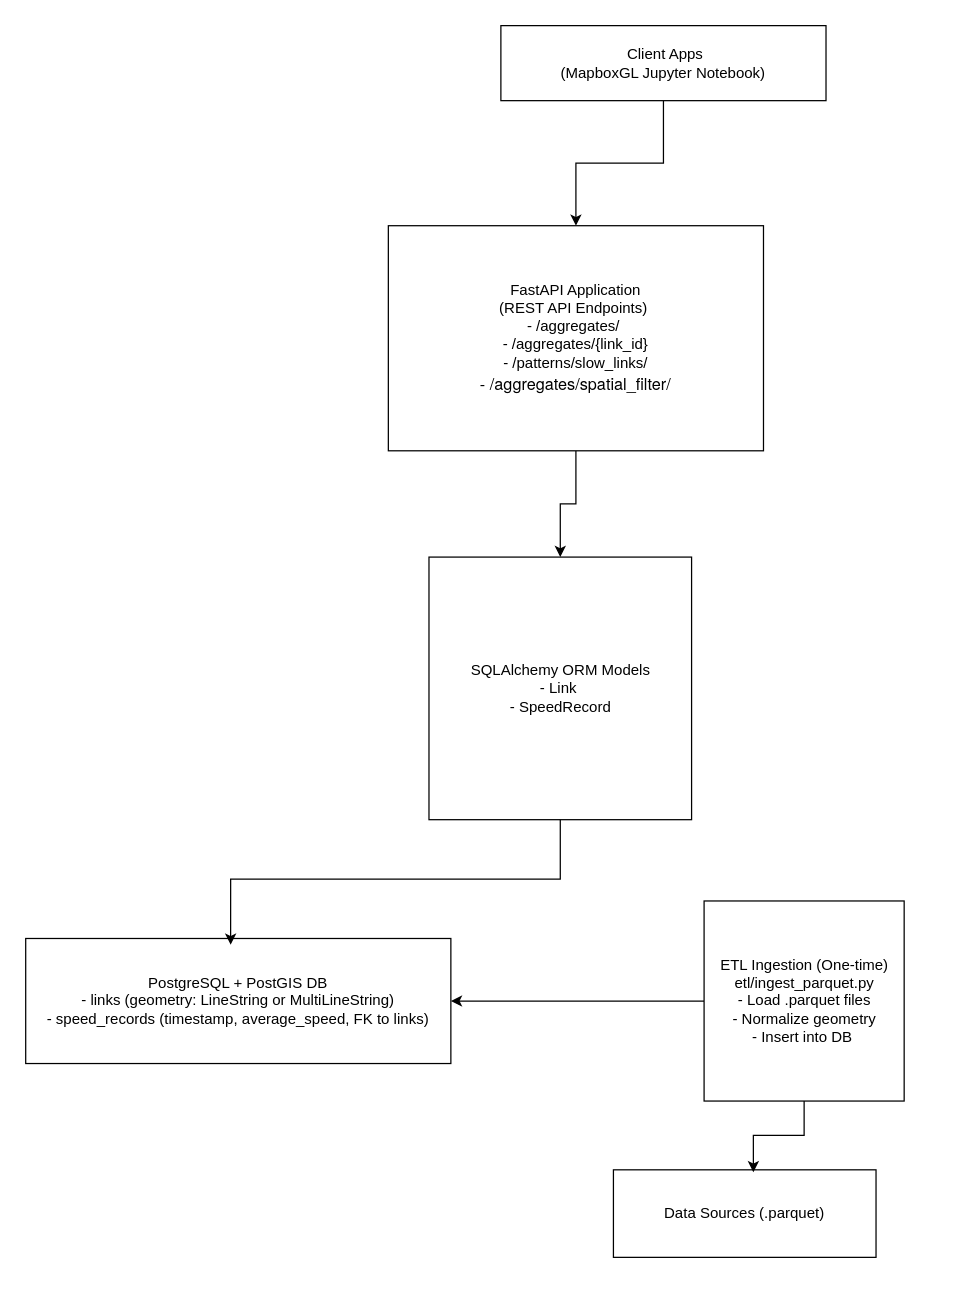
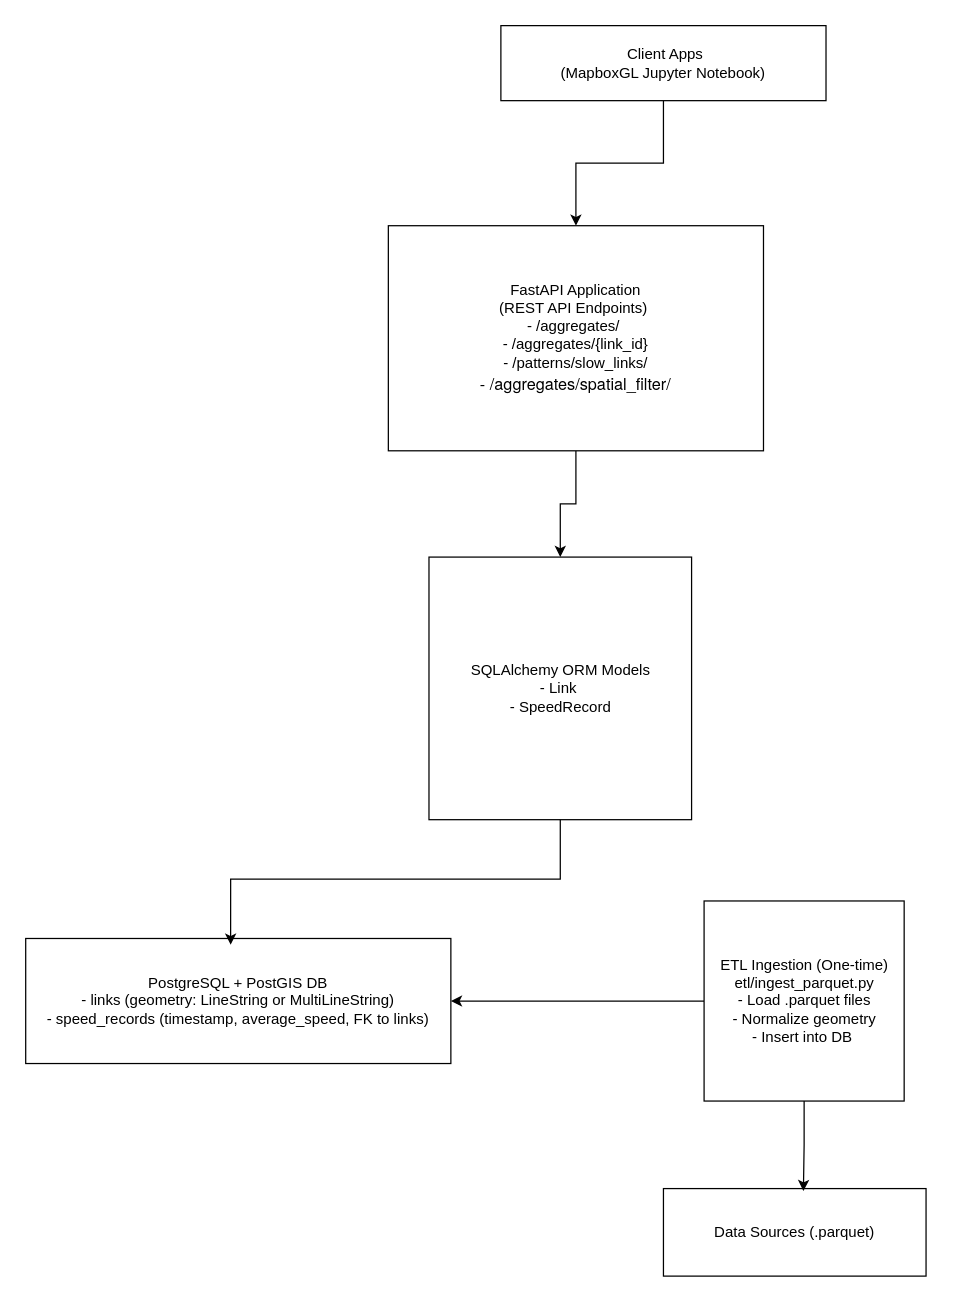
node "Data Sources (.parquet)": moved (744, 1213) -> (794, 1232)
